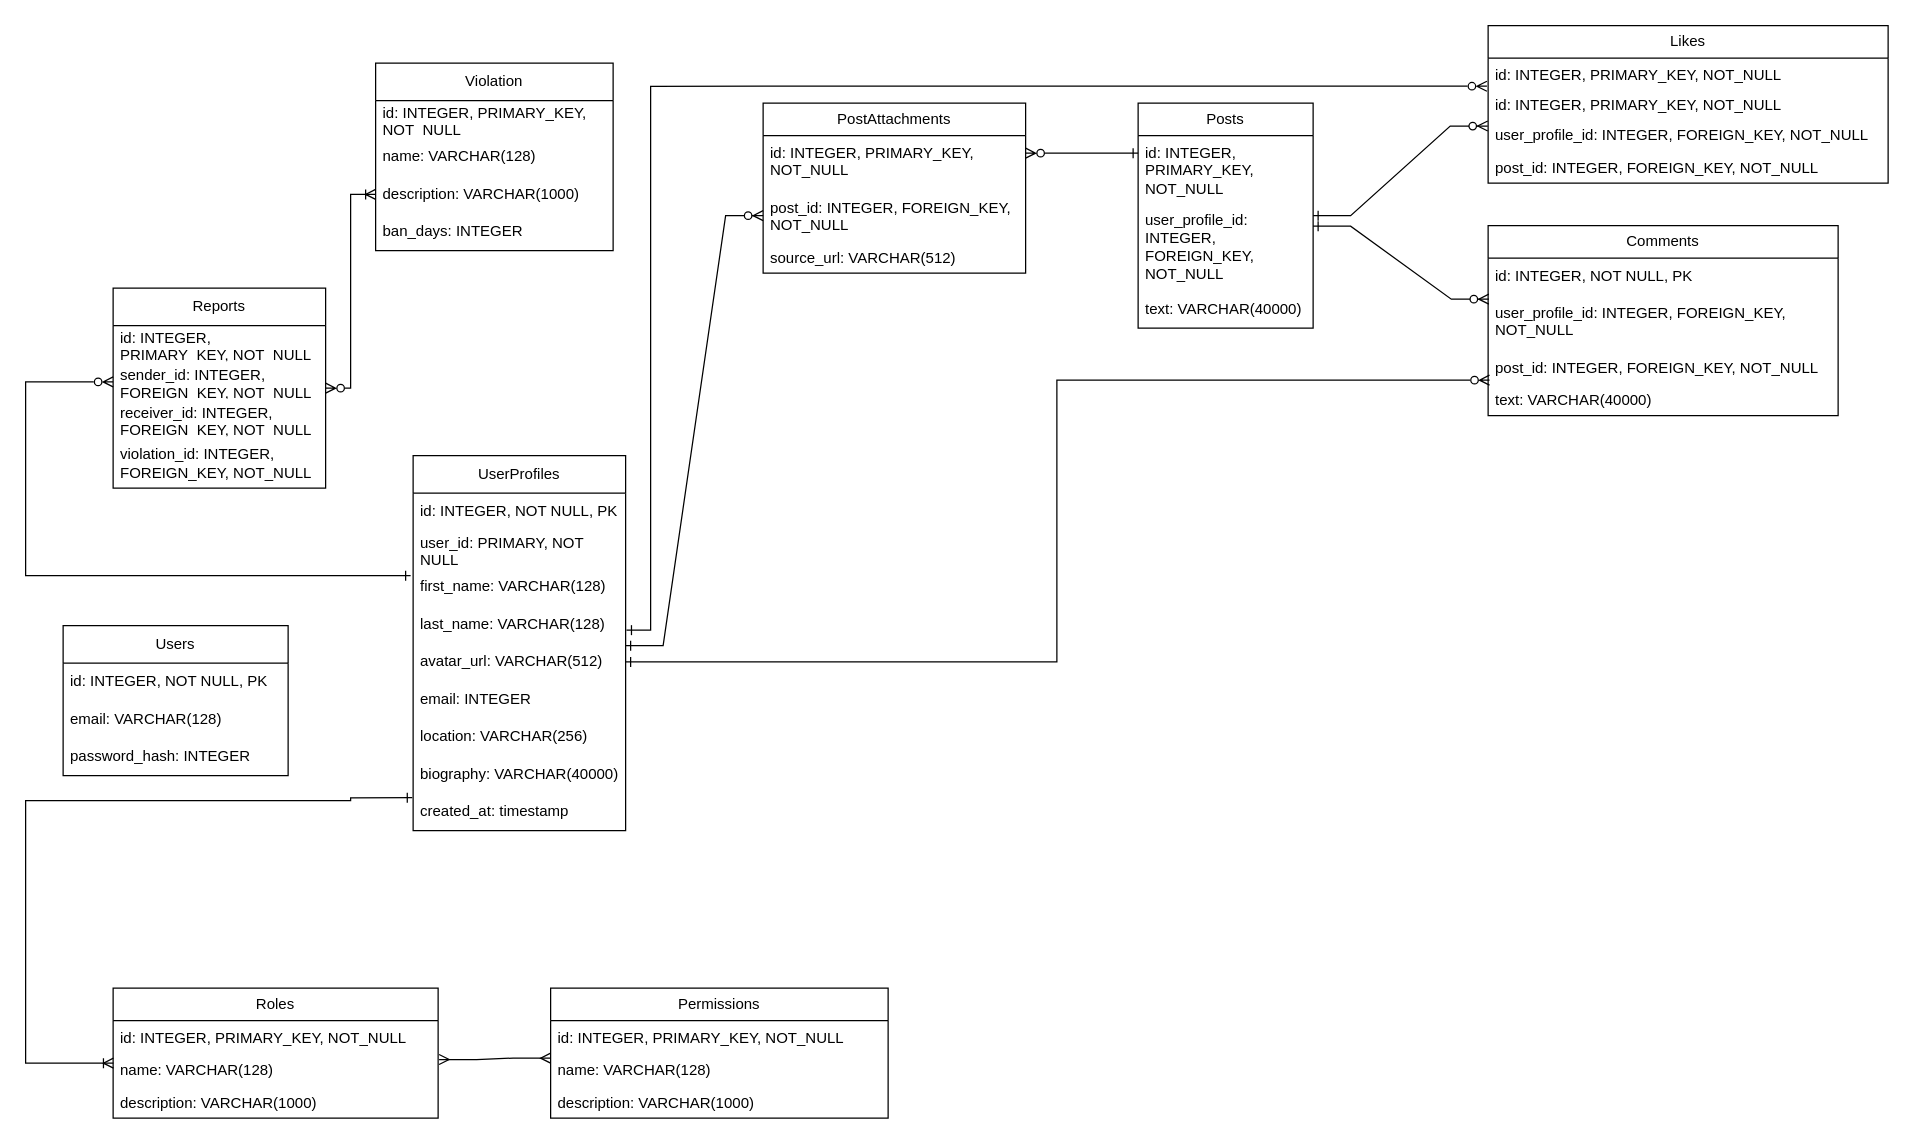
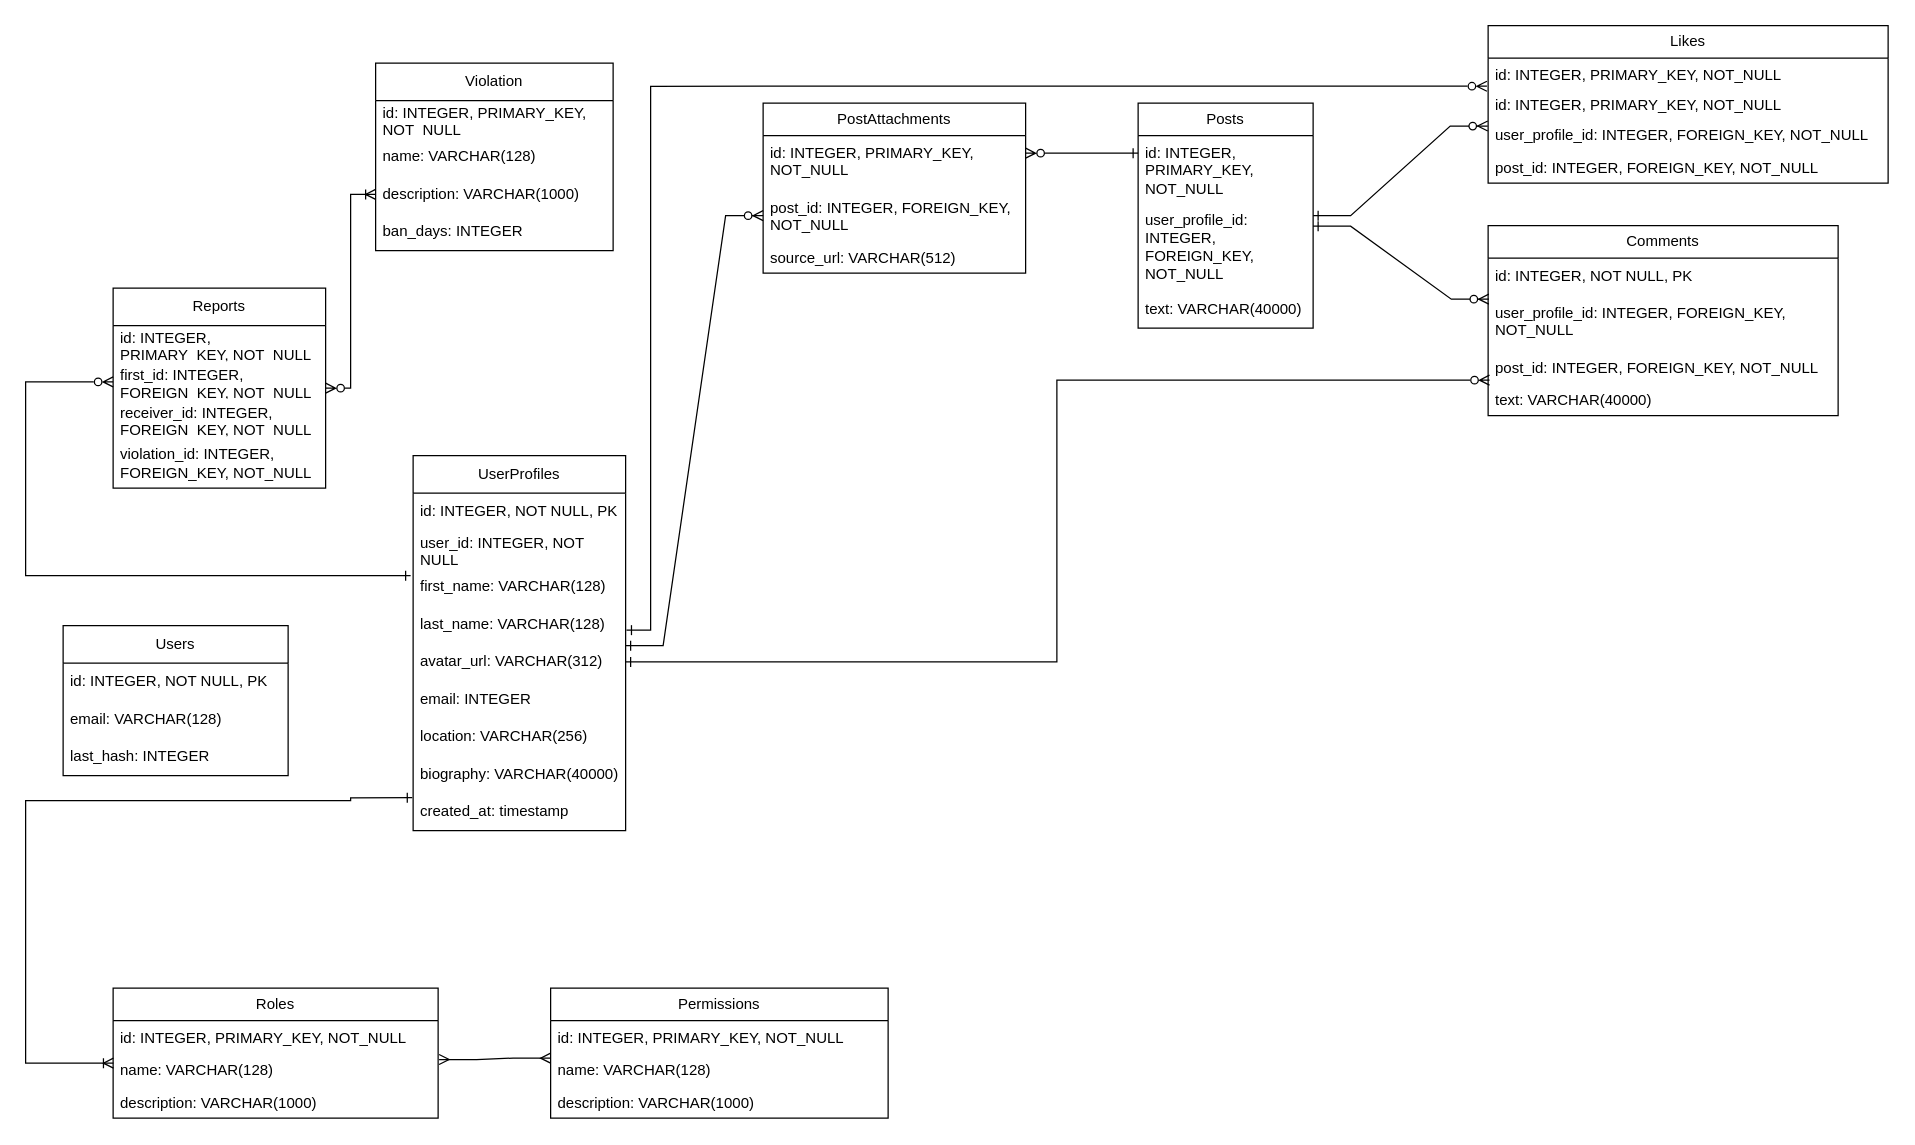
node "sender_id: INTEGER, FOREIGN_KEY, NOT_NULL": label "sender_id: INTEGER, FOREIGN_KEY, NOT_NULL" -> "first_id: INTEGER, FOREIGN_KEY, NOT_NULL"
node "user_id: PRIMARY, NOT NULL": label "user_id: PRIMARY, NOT NULL" -> "user_id: INTEGER, NOT NULL"
node "avatar_url: VARCHAR(512)": label "avatar_url: VARCHAR(512)" -> "avatar_url: VARCHAR(312)"
node "password_hash: INTEGER": label "password_hash: INTEGER" -> "last_hash: INTEGER"
